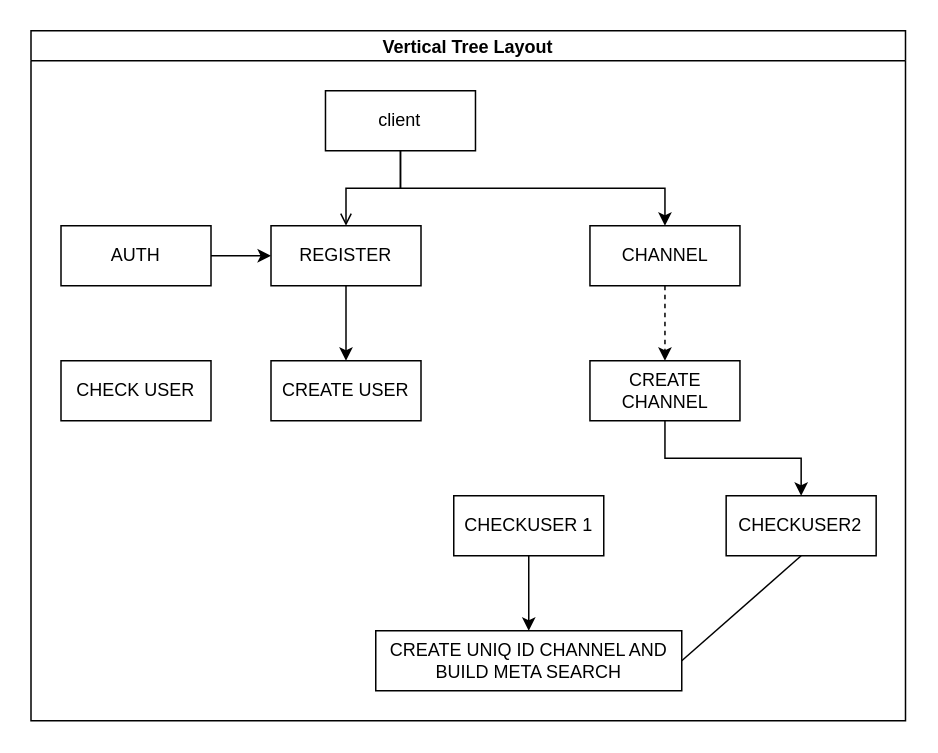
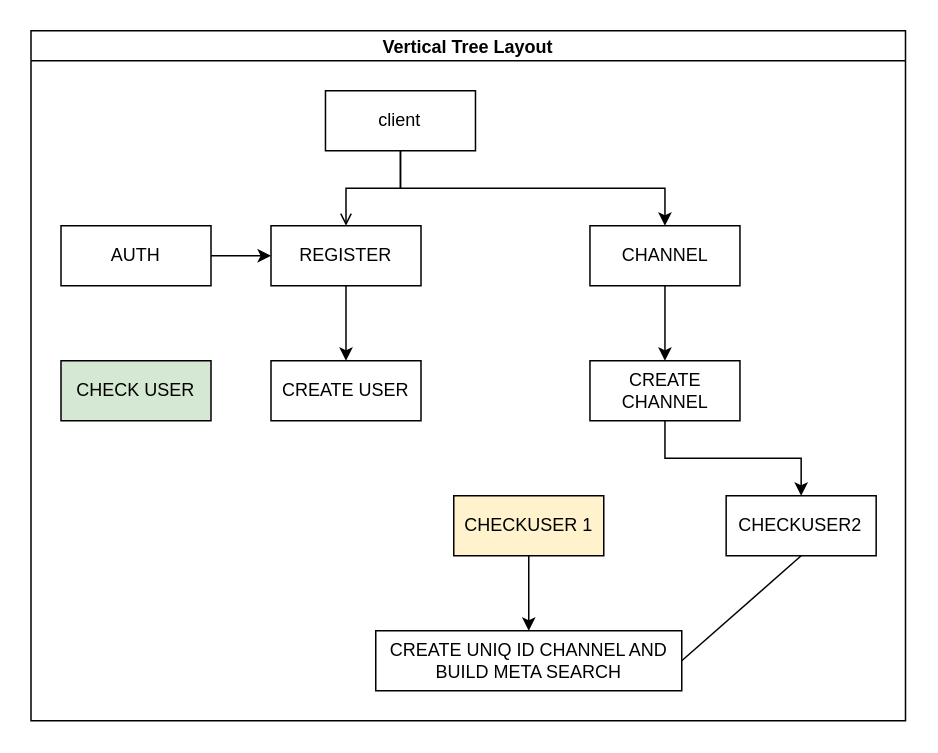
edge "CHANNEL" -> "CREATE CHANNEL": style dashed -> solid
node "CHECK USER": fillcolor #ffffff -> #d5e8d4
node "CHECKUSER 1": fillcolor #ffffff -> #fff2cc
